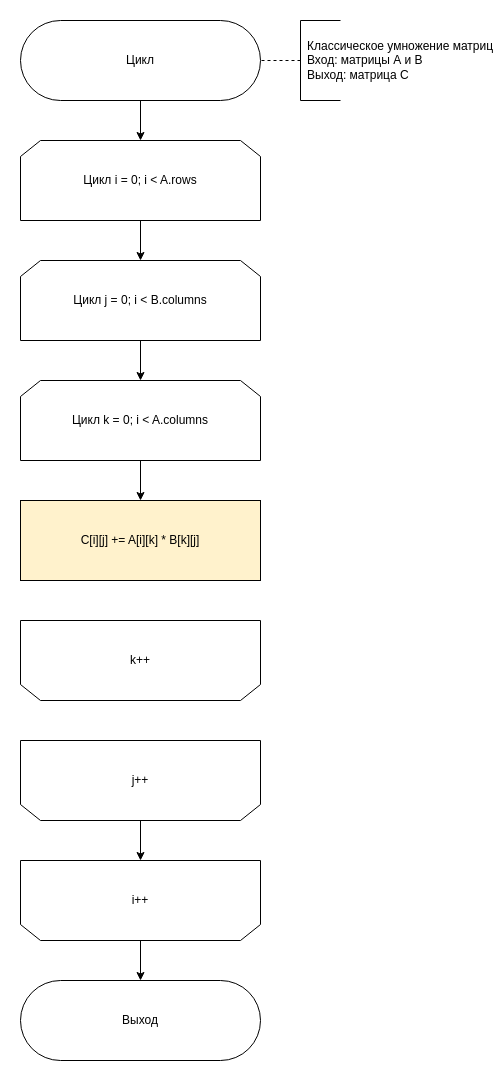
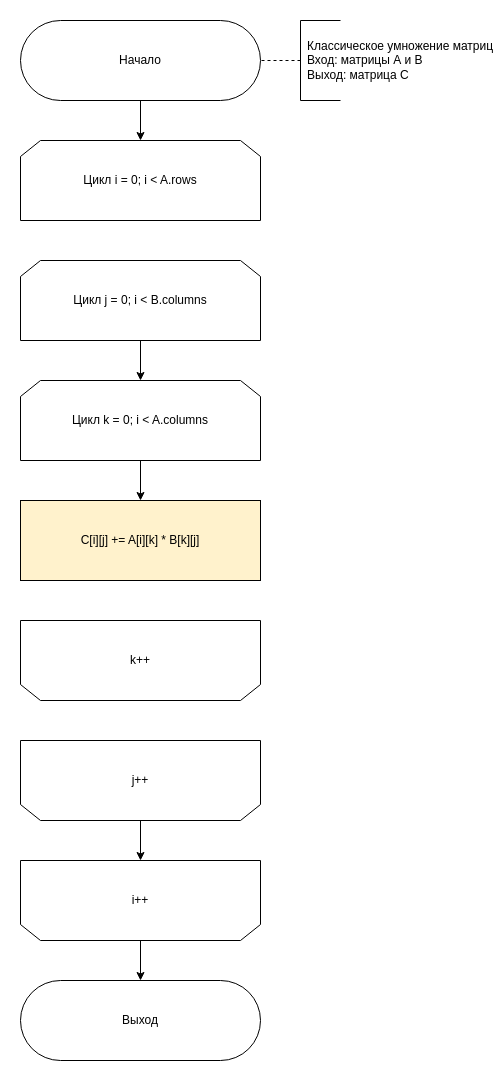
node "Цикл": label "Цикл" -> "Начало"
edge "Цикл i = 0; i < A.rows" -> "Цикл j = 0; i < B.columns": removed
